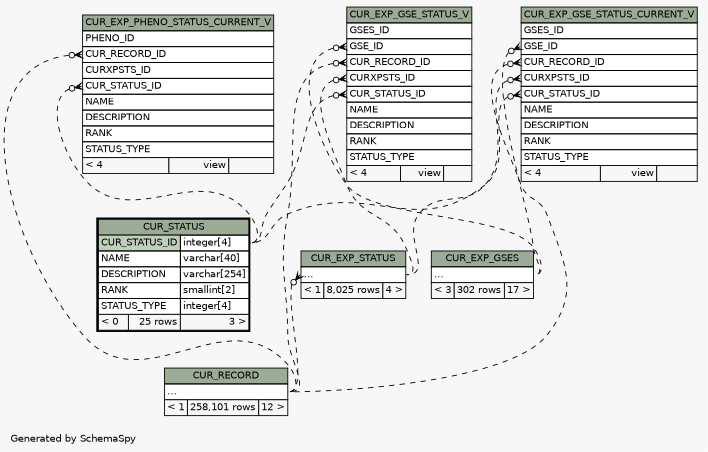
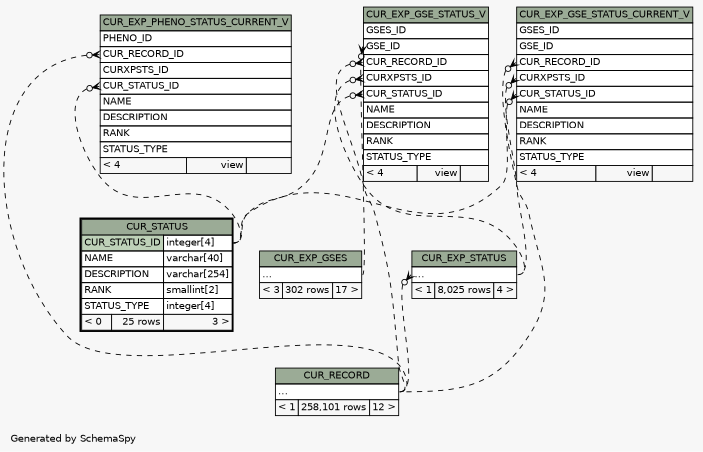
edge "CUR_EXP_GSES" -> "CUR_EXP_GSE_STATUS_CURRENT_V": removed
